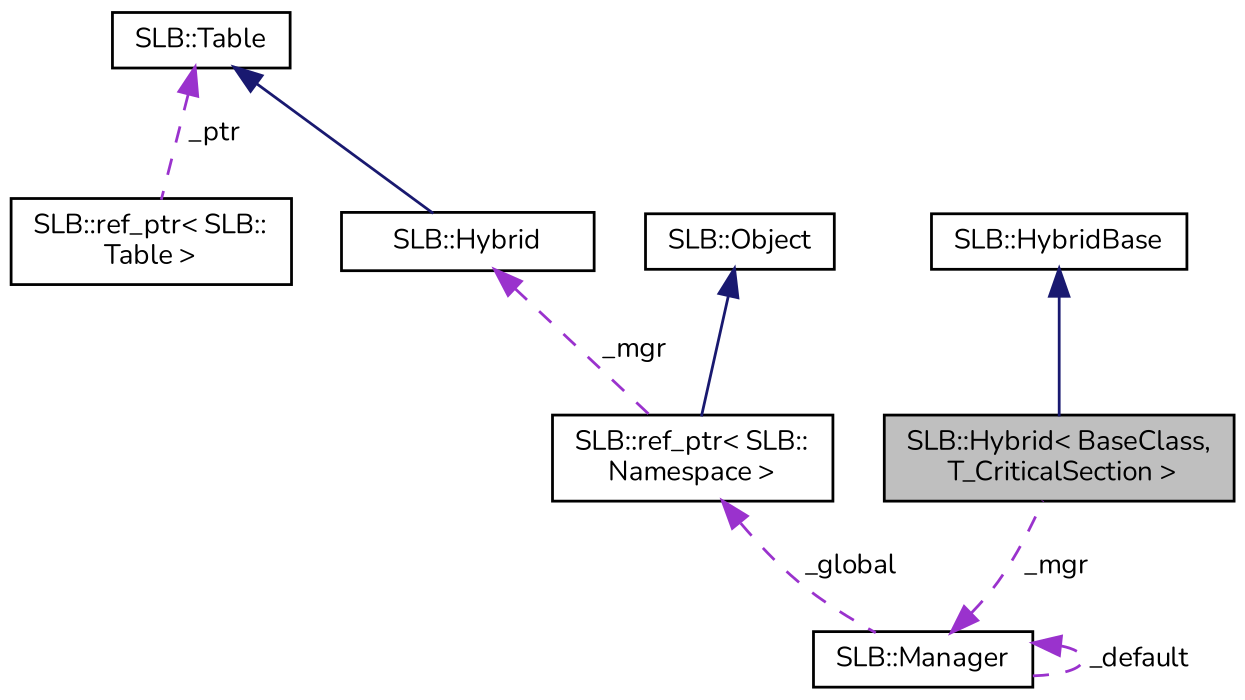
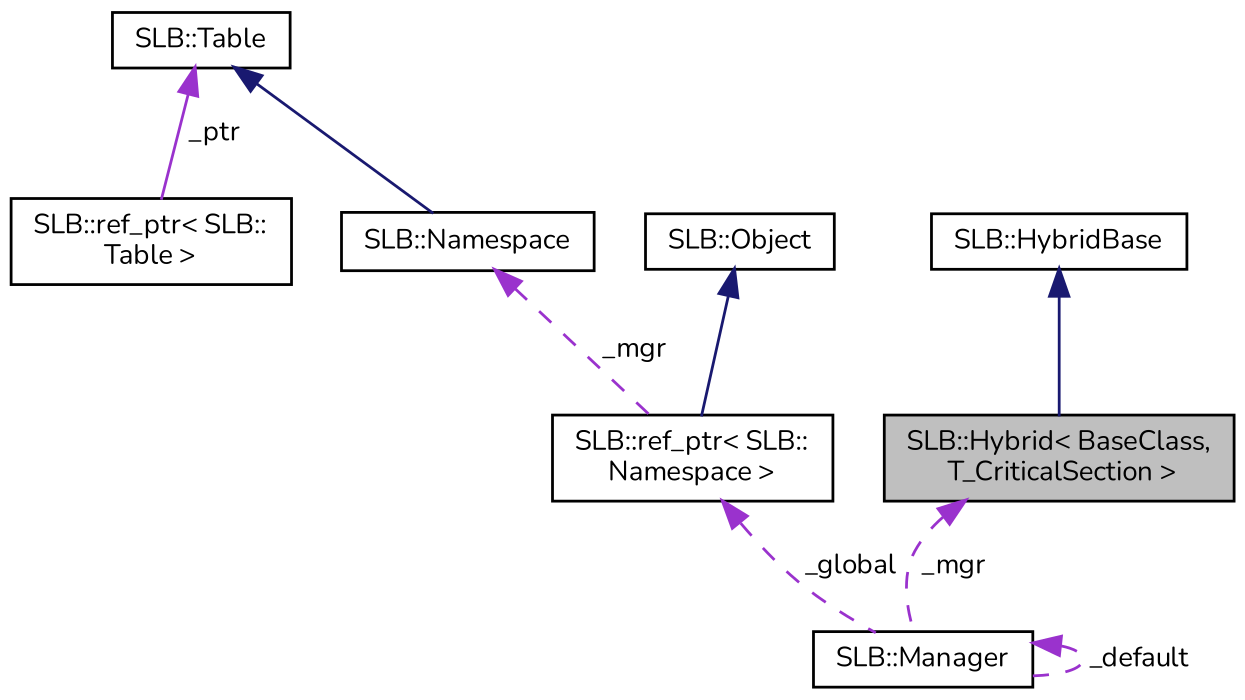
edge "SLB::ref_ptr< SLB:: Table >" -> "SLB::Table": style dashed -> solid
node "SLB::Hybrid": label "SLB::Hybrid" -> "SLB::Namespace"
edge "SLB::Hybrid< BaseClass, T_CriticalSection >" -> "SLB::Manager": reversed
